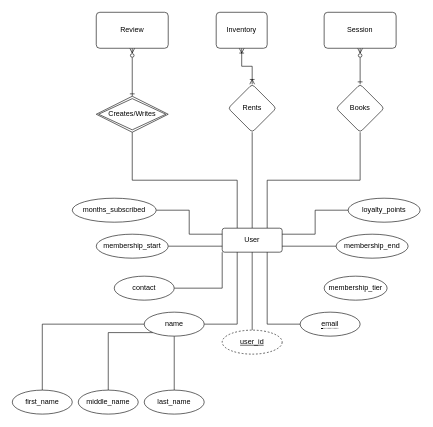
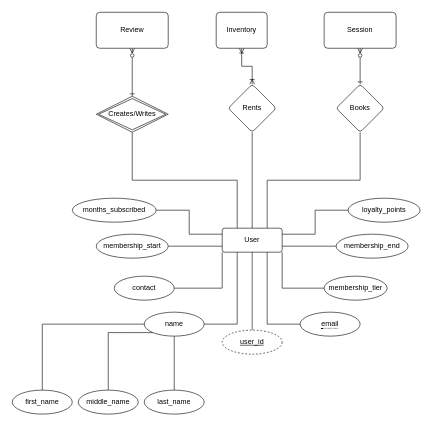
edge "User" -- "membership_tier": added
